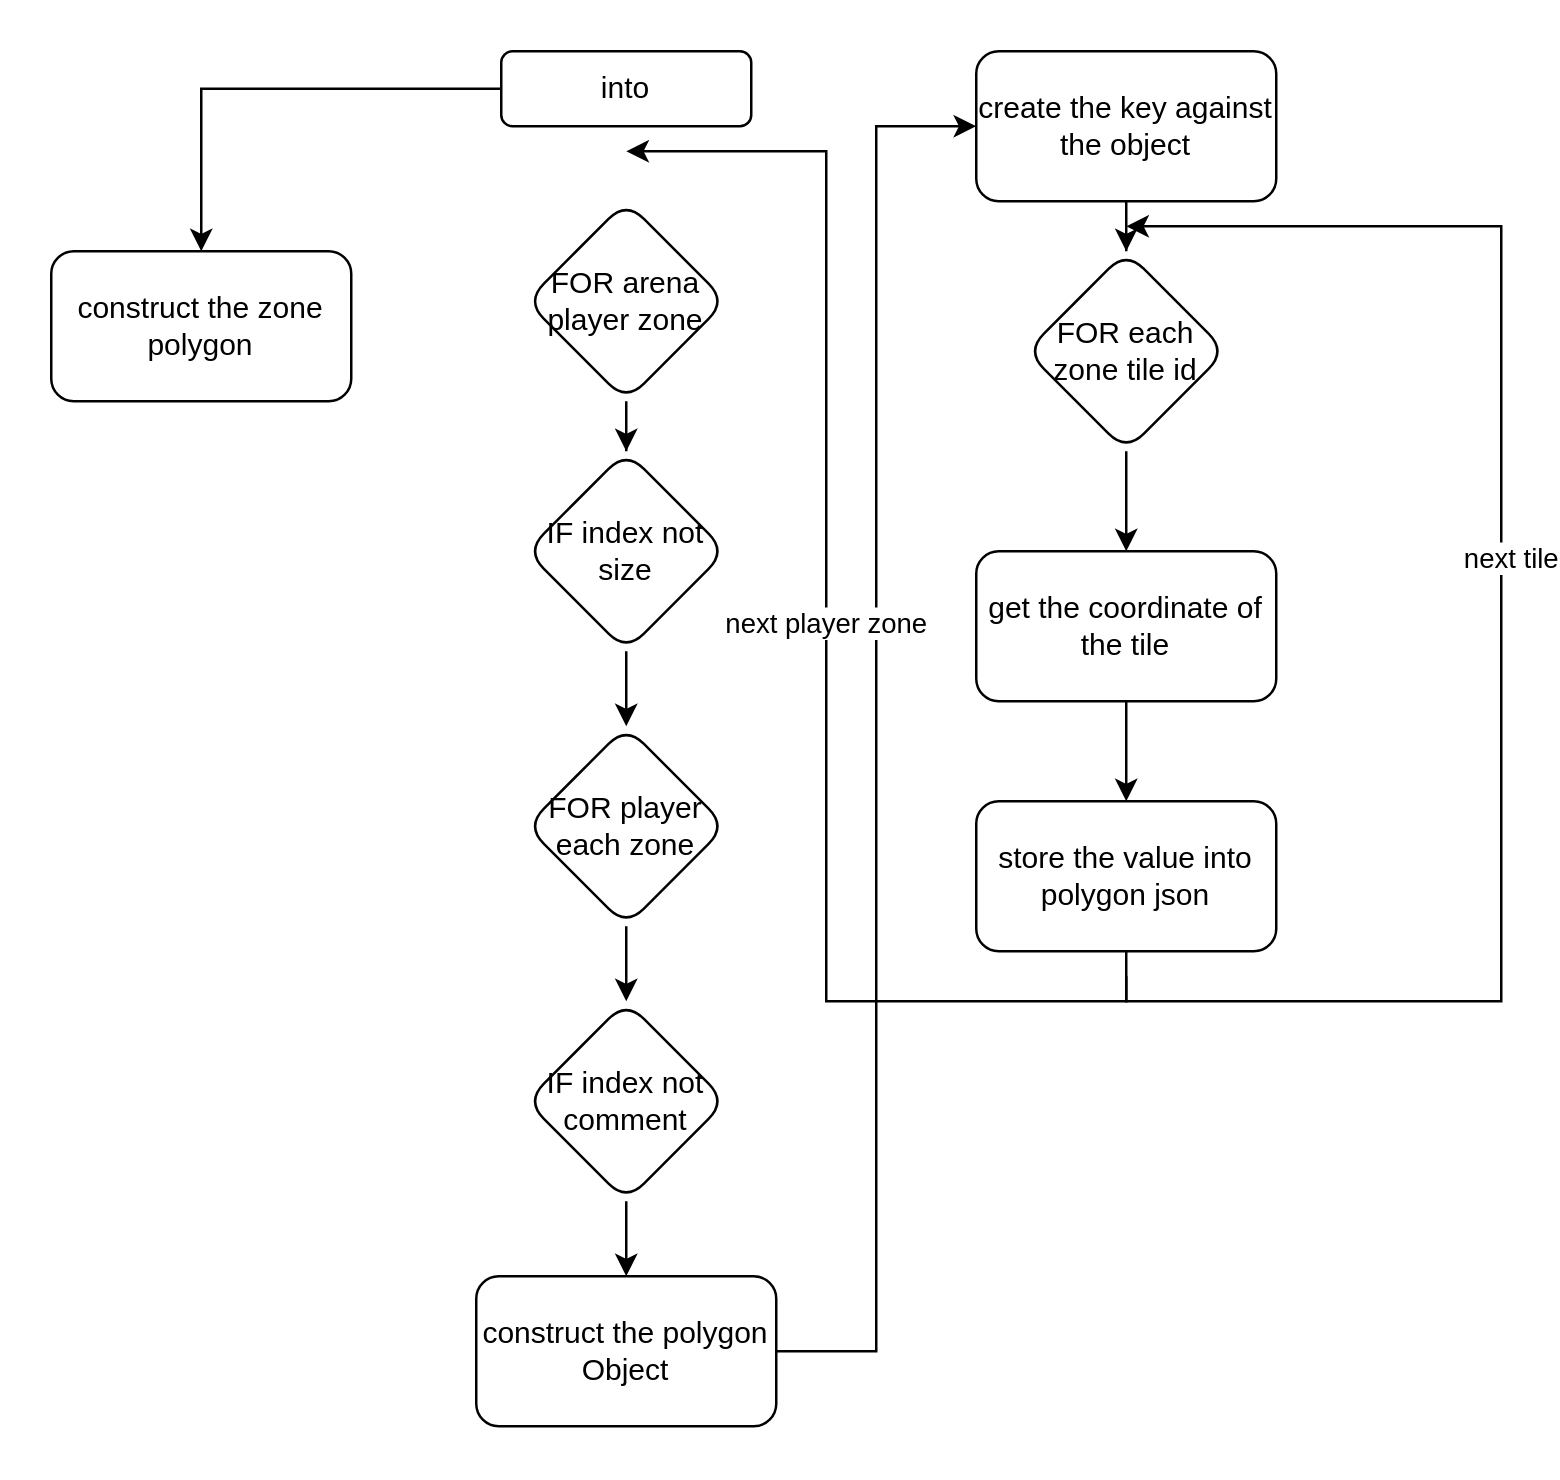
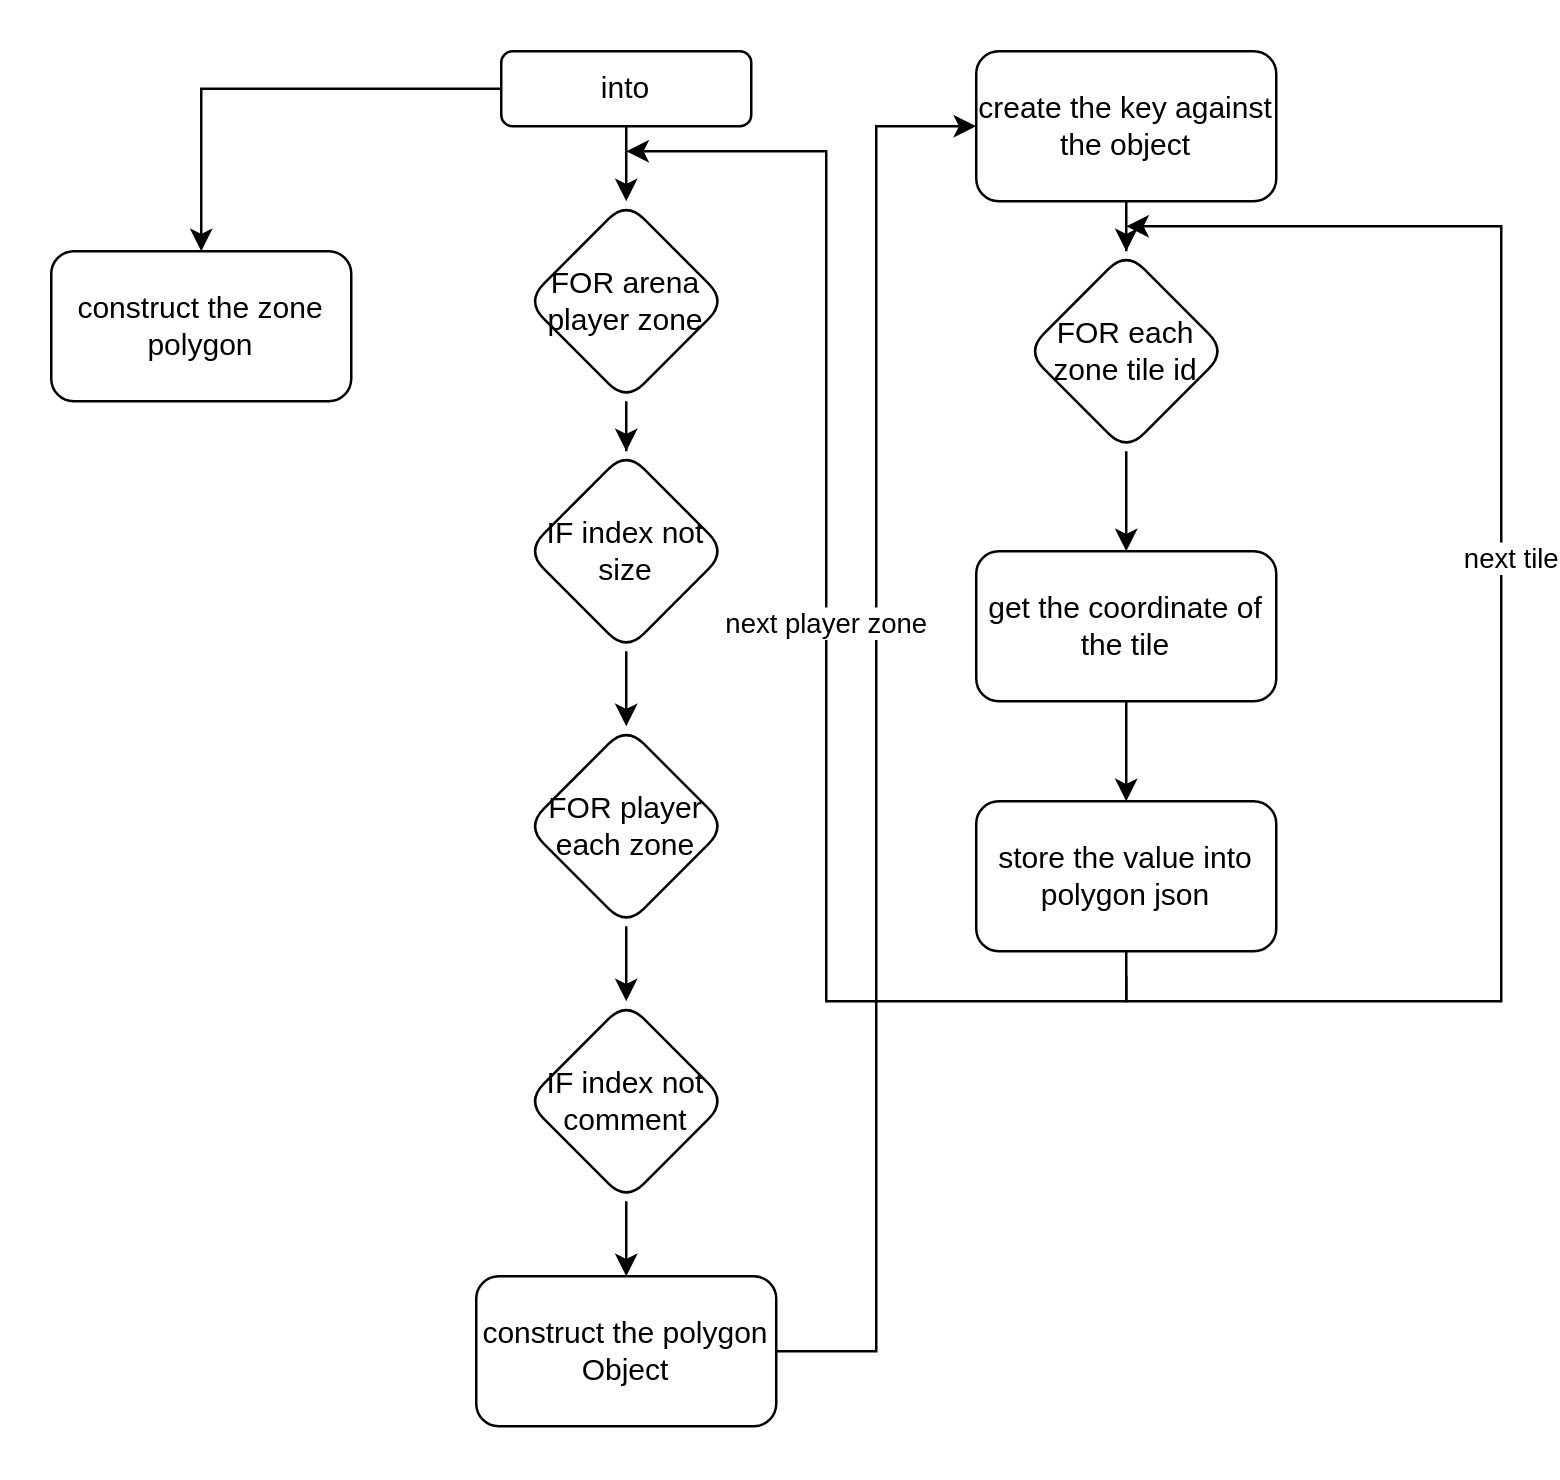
edge "into" -> "FOR arena player zone": added
